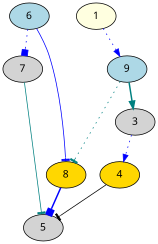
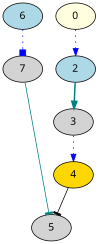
node "1": label "1" -> "0"
node "9": label "9" -> "2"
node "8": removed
